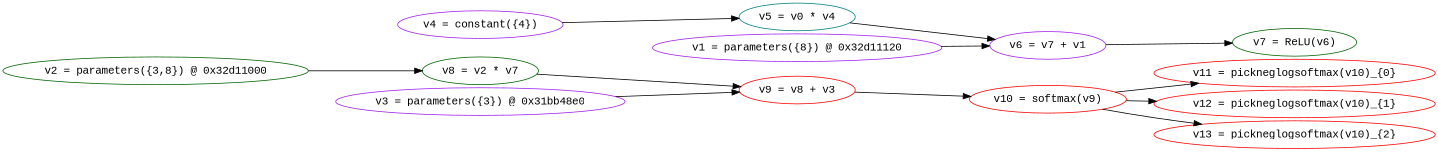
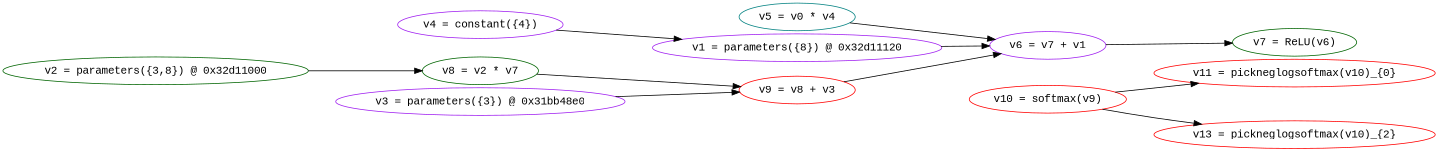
edge "v4 = constant({4})" -> "v5 = v0 * v4": now "v4 = constant({4})" -> "v1 = parameters({8}) @ 0x32d11120"
edge "v9 = v8 + v3" -> "v10 = softmax(v9)": now "v9 = v8 + v3" -> "v6 = v7 + v1"
node "v12 = pickneglogsoftmax(v10)_{1}": removed
